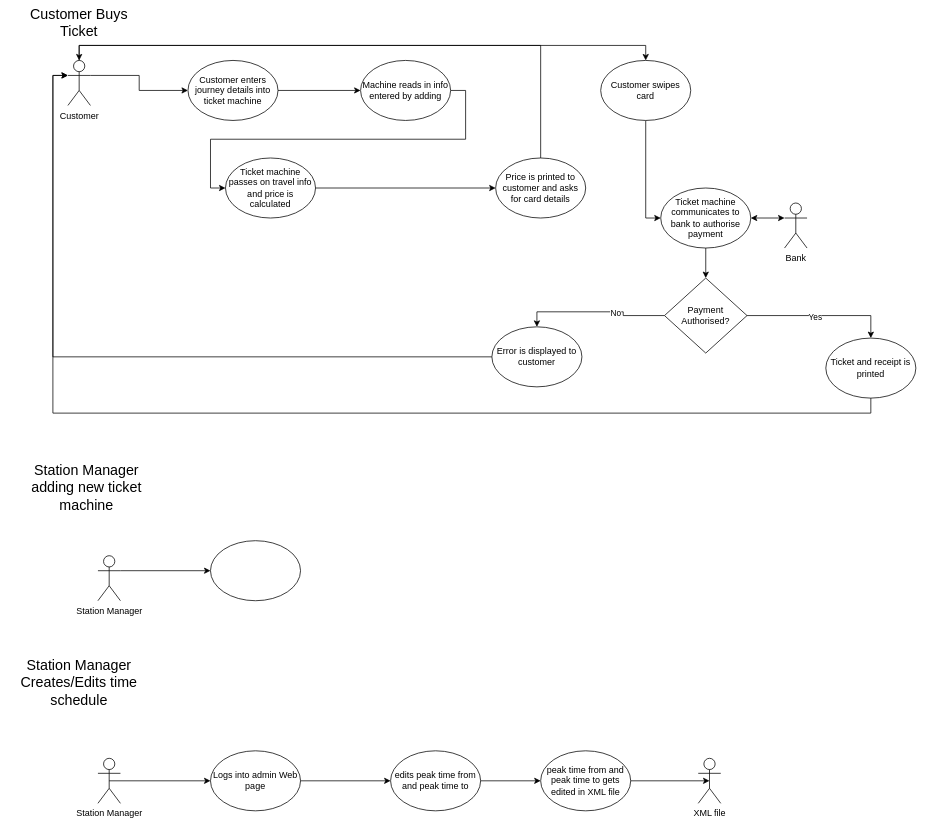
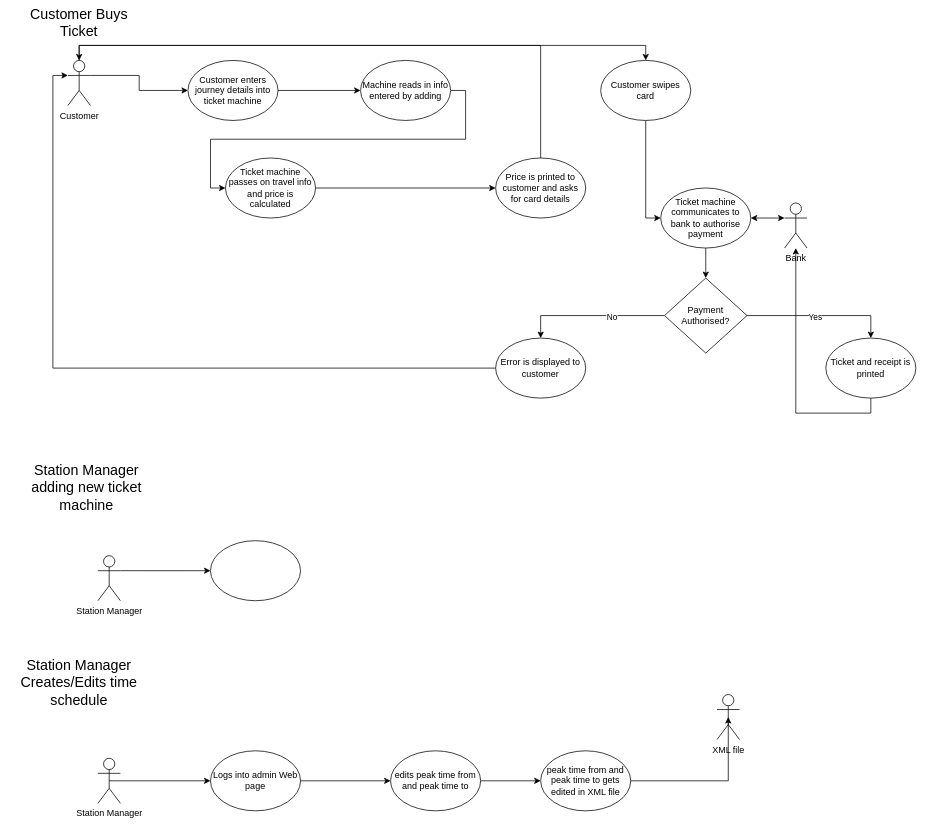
node "Error is displayed to customer": moved (537, 357) -> (540, 368)
edge "Ticket and receipt is printed" -> "Customer": now "Ticket and receipt is printed" -> "Bank"
node "XML file": moved (709, 780) -> (728, 717)
